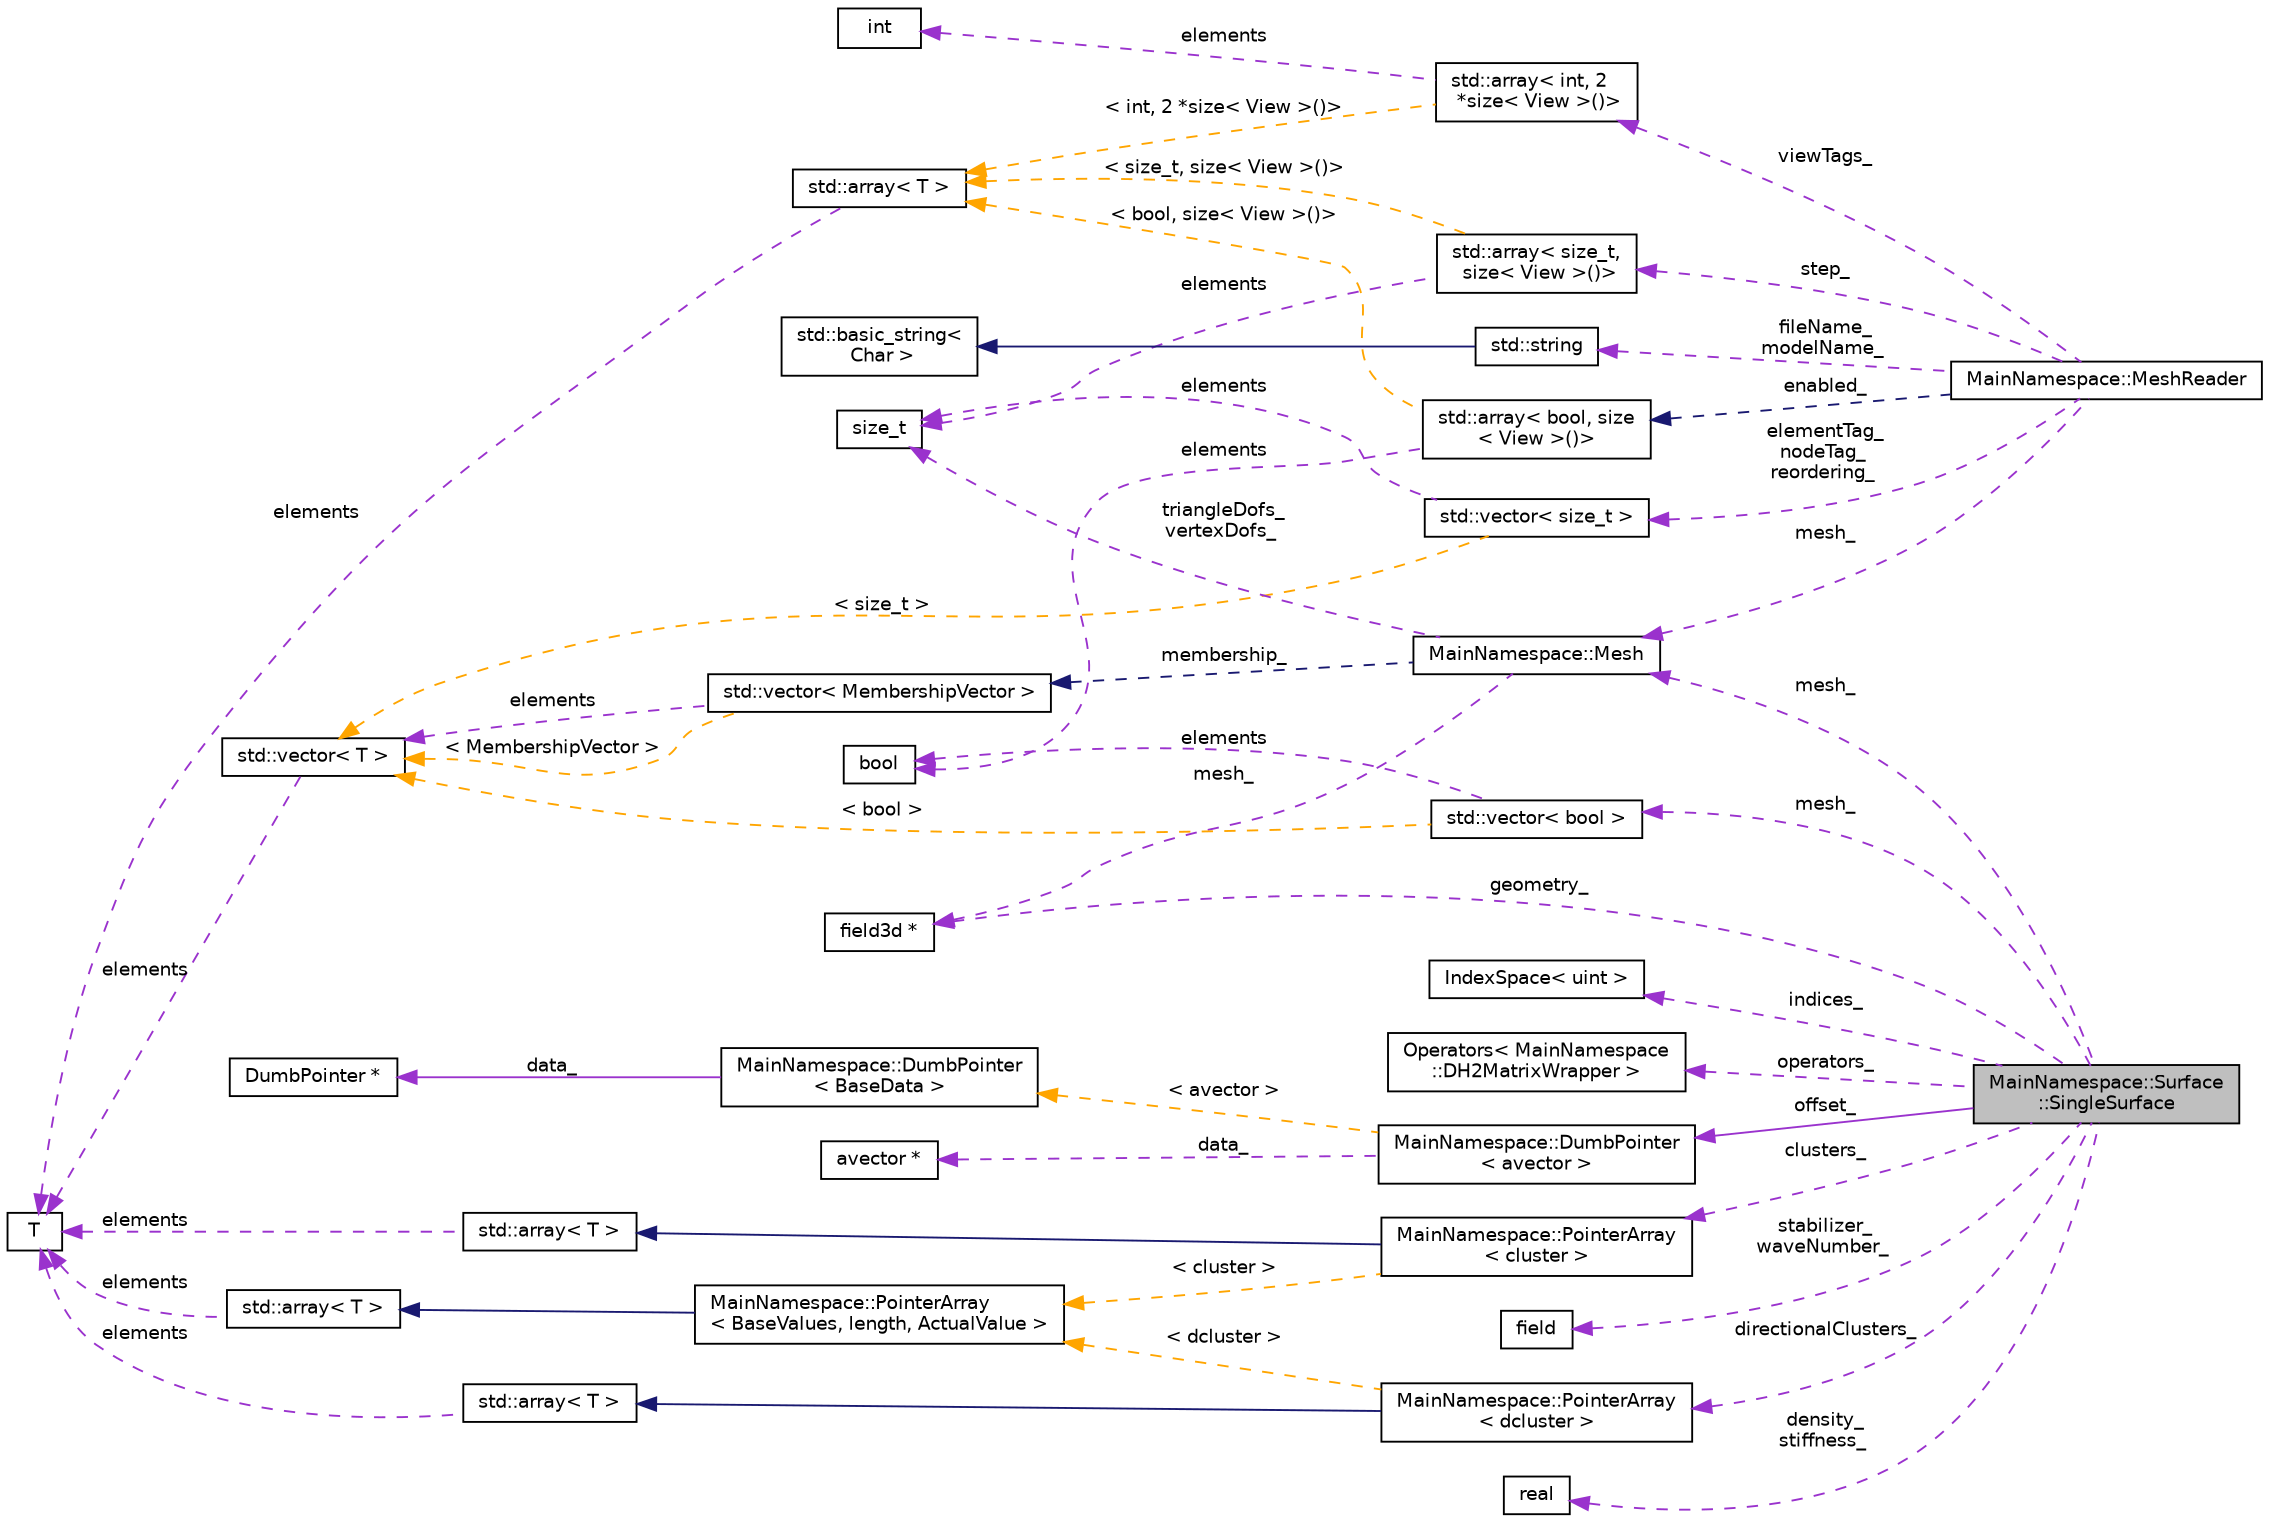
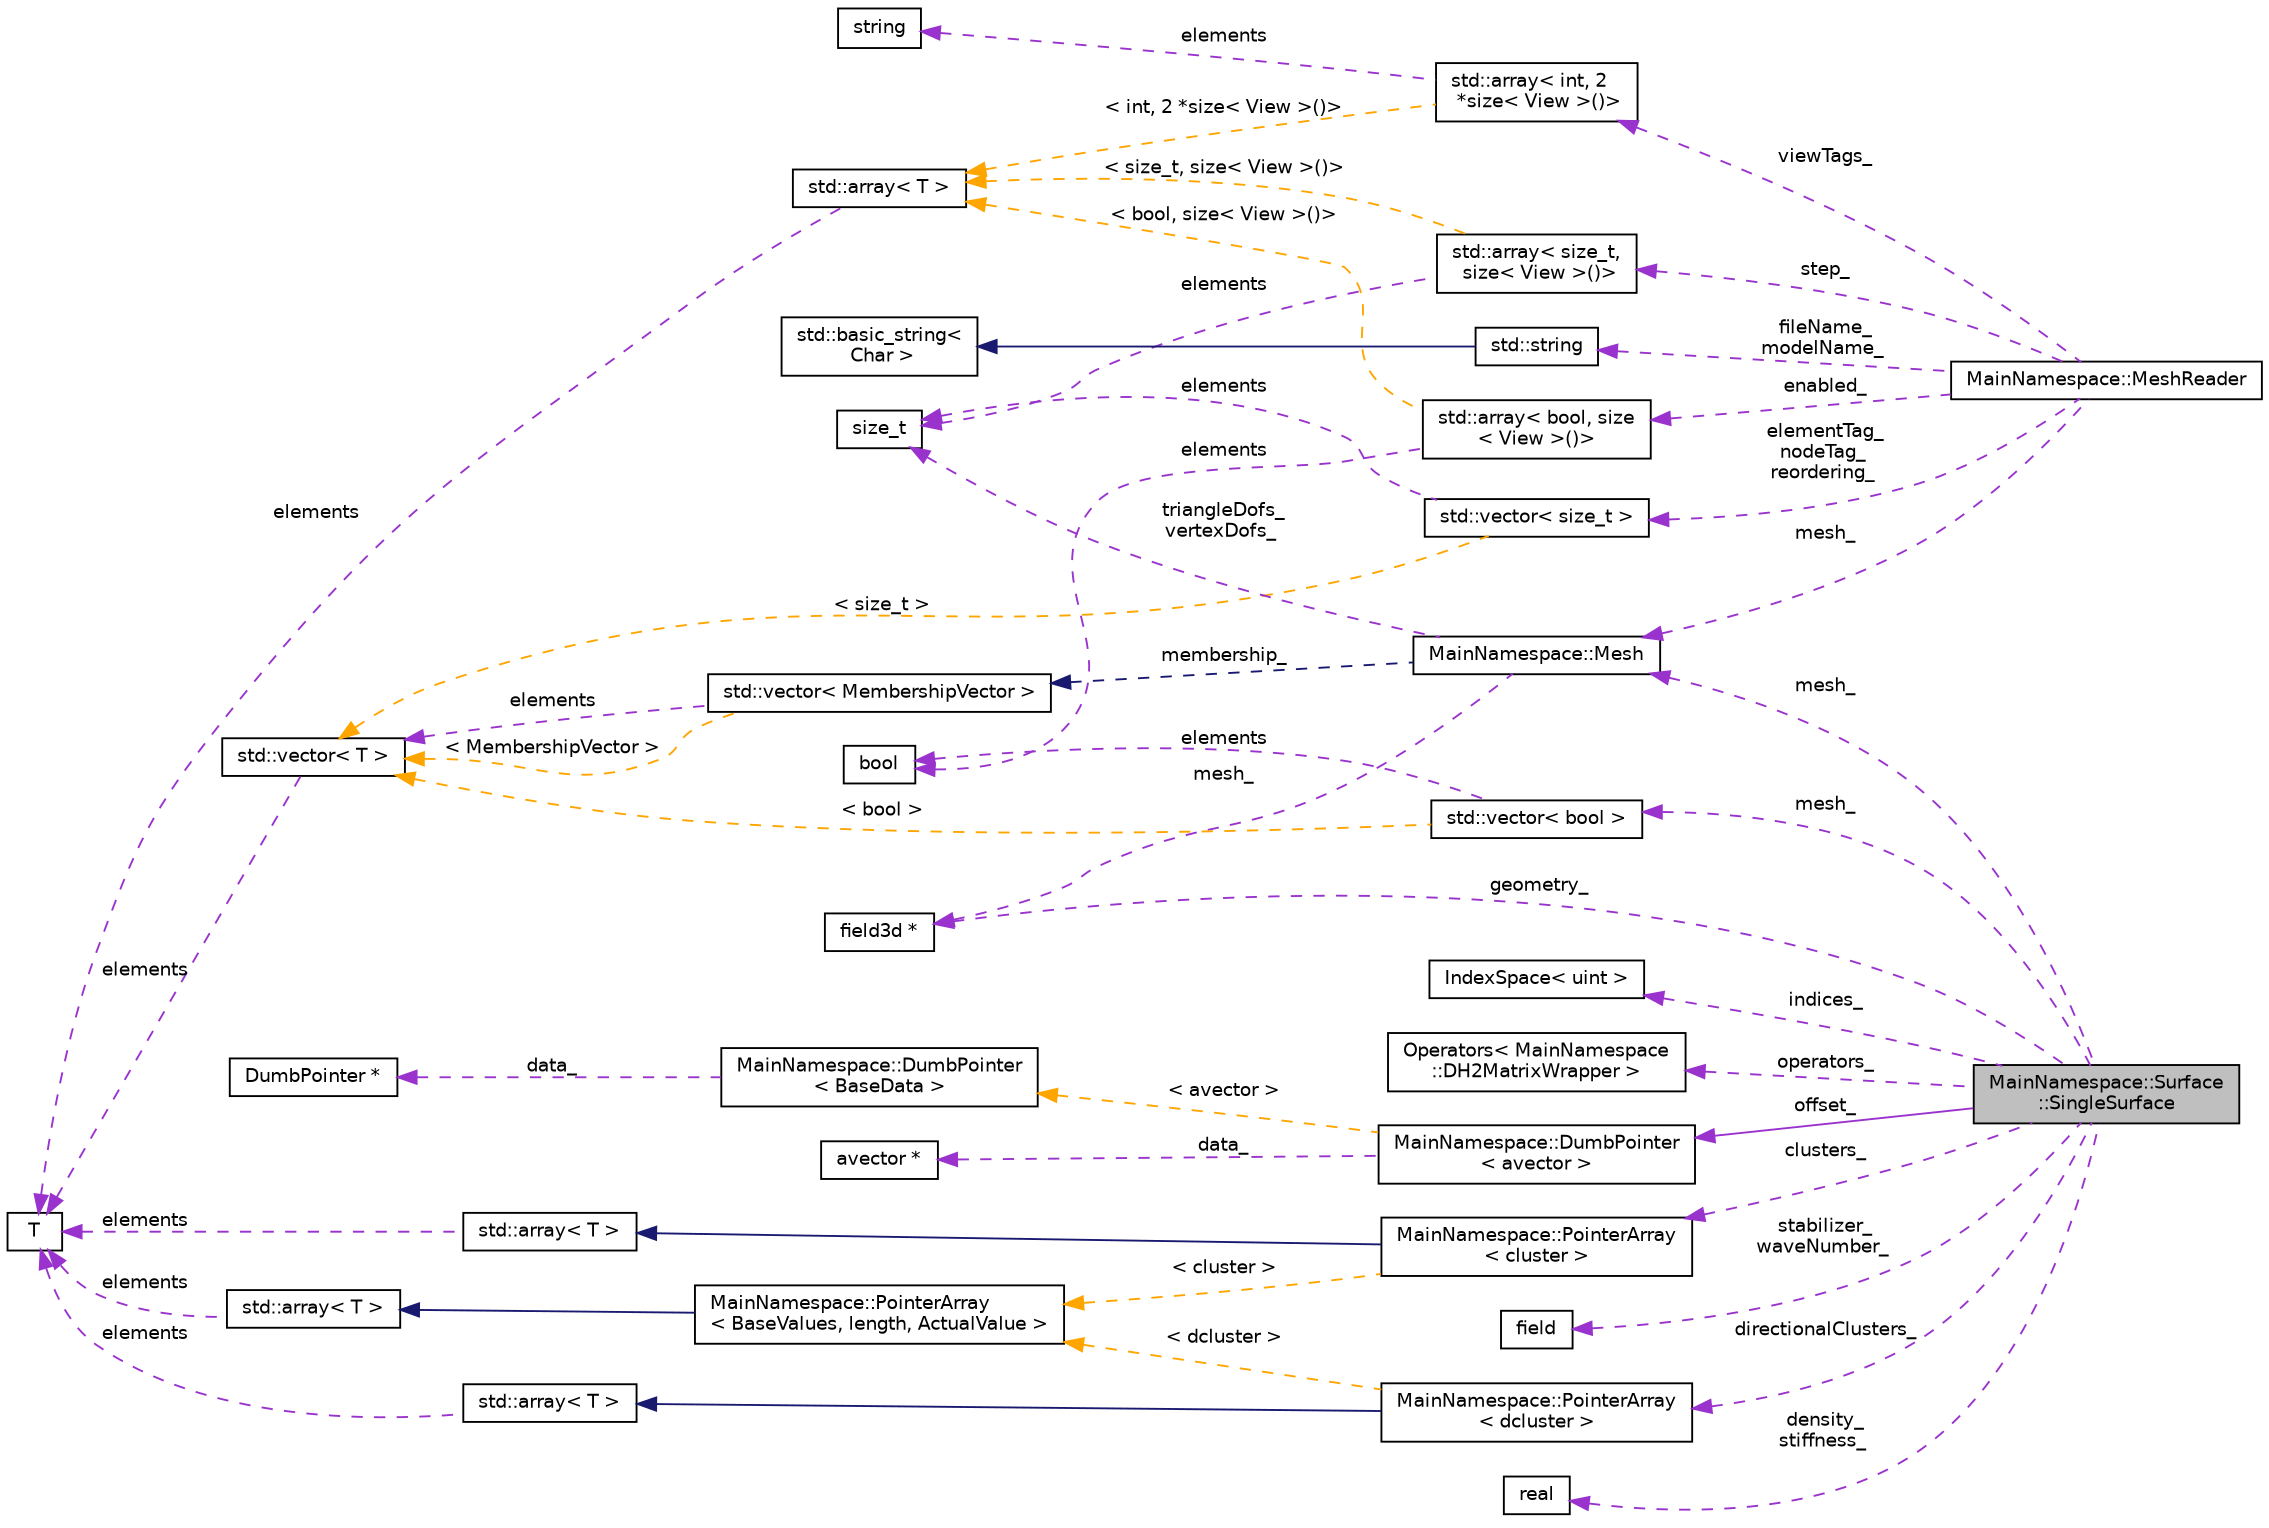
node "int": label "int" -> "string"
edge "MainNamespace::MeshReader" -> "std::array< bool, size < View >()>": color midnightblue -> darkorchid3
edge "MainNamespace::DumbPointer < BaseData >" -> "DumbPointer *": style solid -> dashed
